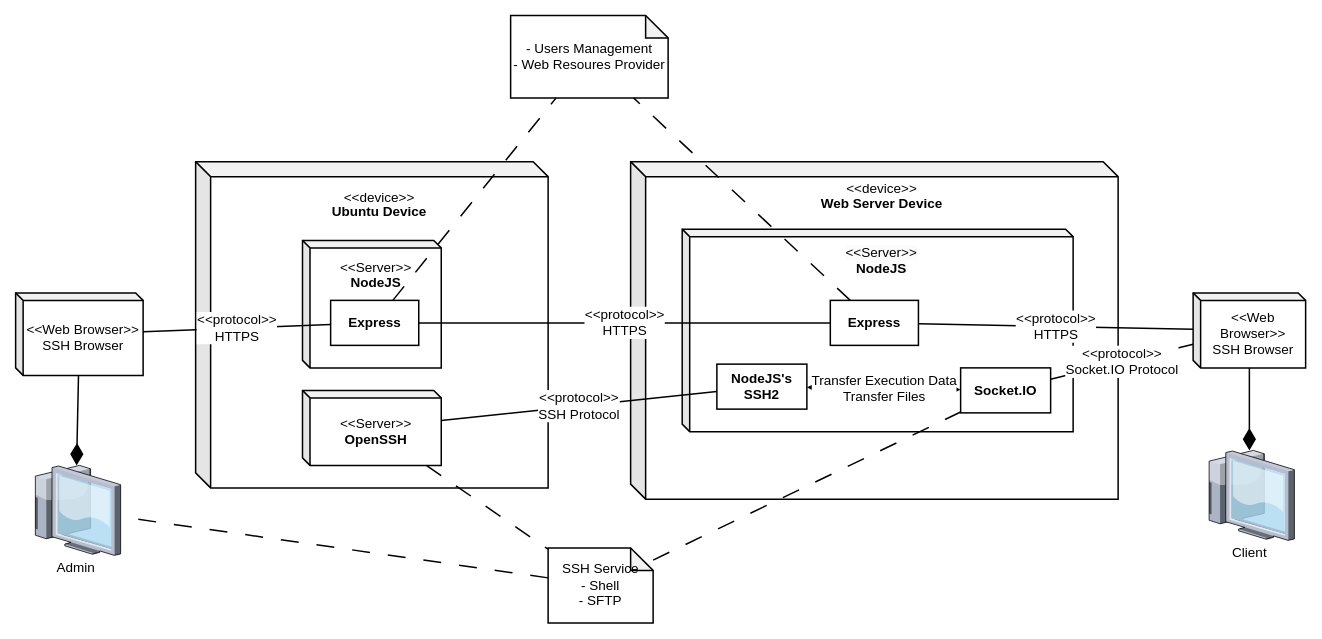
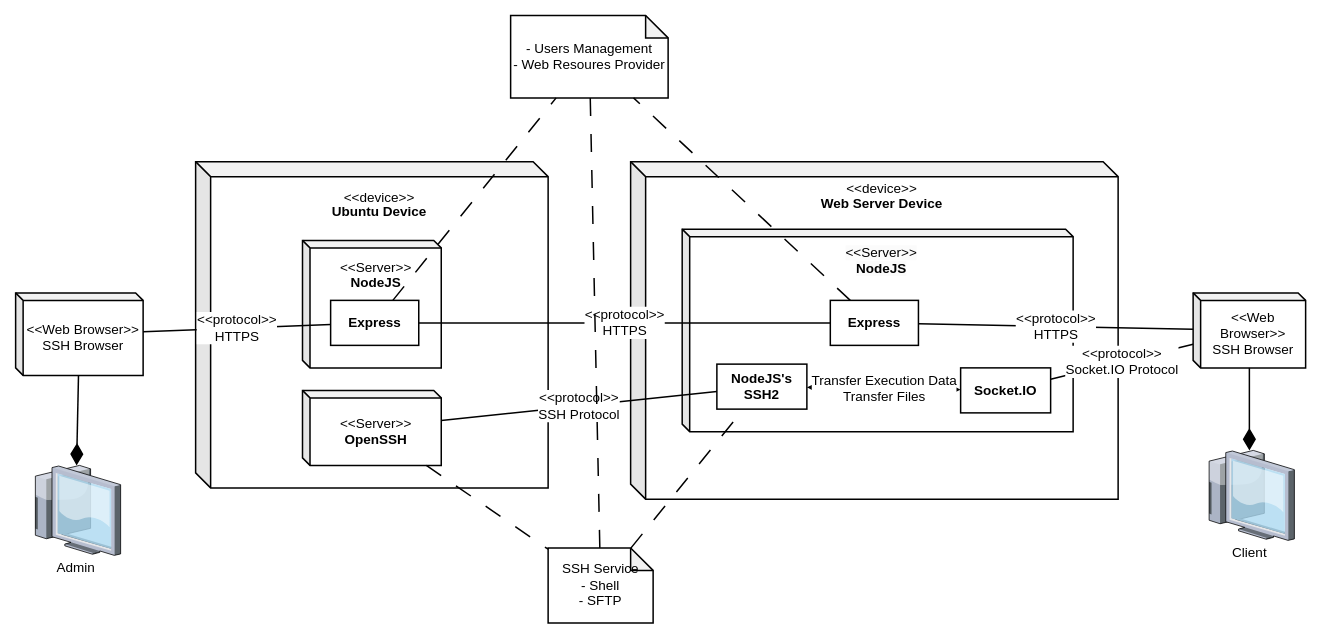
edge "Socket.IO" -- "SSH Service- Shell- SFTP": now "- Users Management- Web Resoures Provider" -- "SSH Service- Shell- SFTP"
edge "Admin" -- "SSH Service- Shell- SFTP": now "NodeJS's SSH2" -- "SSH Service- Shell- SFTP"
